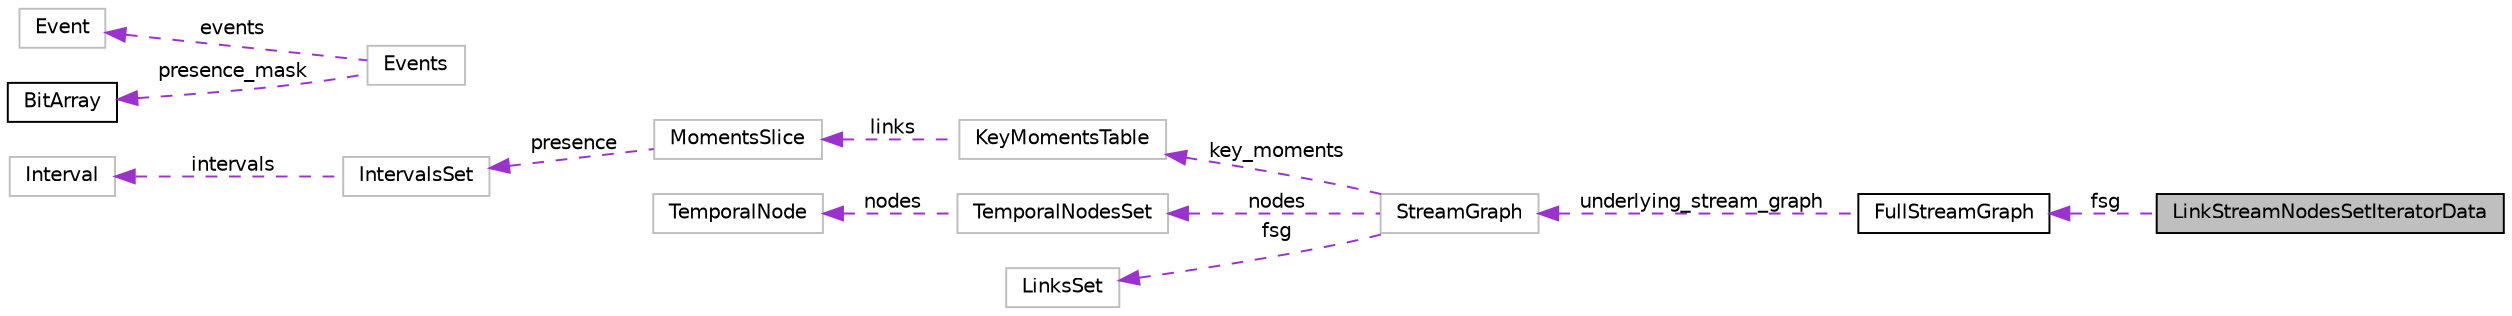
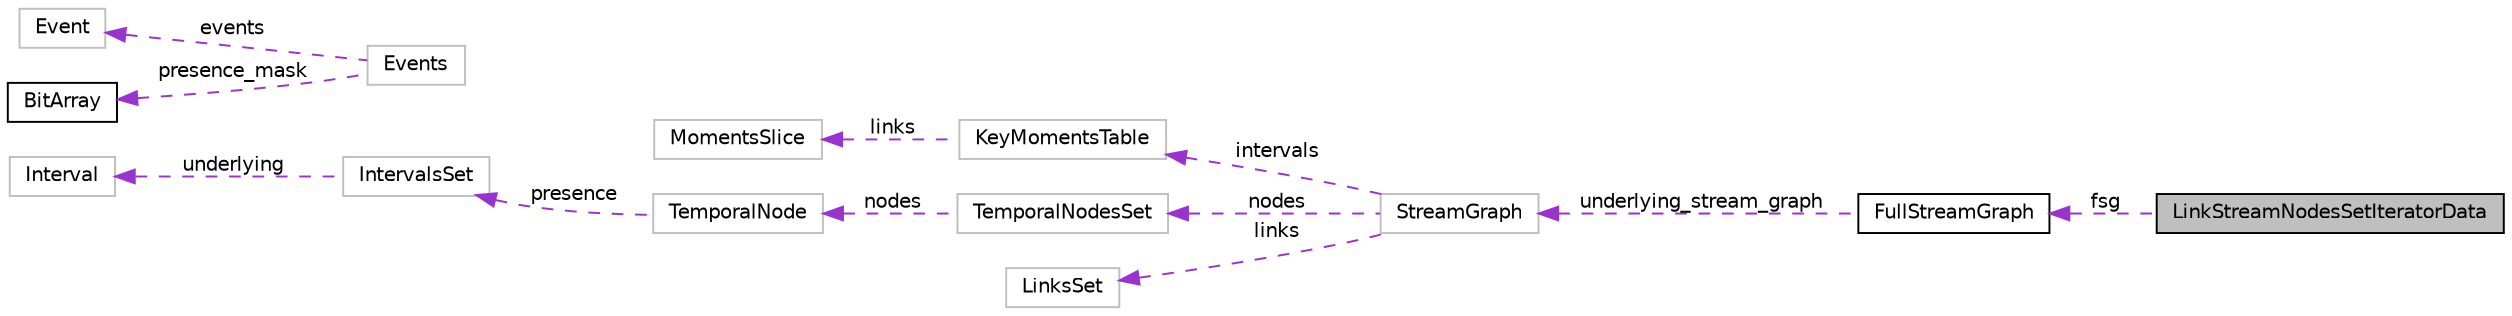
edge "StreamGraph" -> "KeyMomentsTable": label " key_moments" -> " intervals"
edge "MomentsSlice" -> "IntervalsSet": now "TemporalNode" -> "IntervalsSet"
edge "IntervalsSet" -> "Interval": label " intervals" -> " underlying"
edge "StreamGraph" -> "LinksSet": label " fsg" -> " links"
